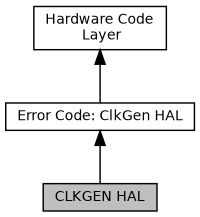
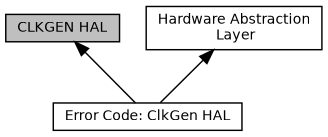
node "Hardware Code Layer": label "Hardware Code Layer" -> "Hardware Abstraction Layer"
edge "CLKGEN HAL" -> "Error Code: ClkGen HAL": reversed
